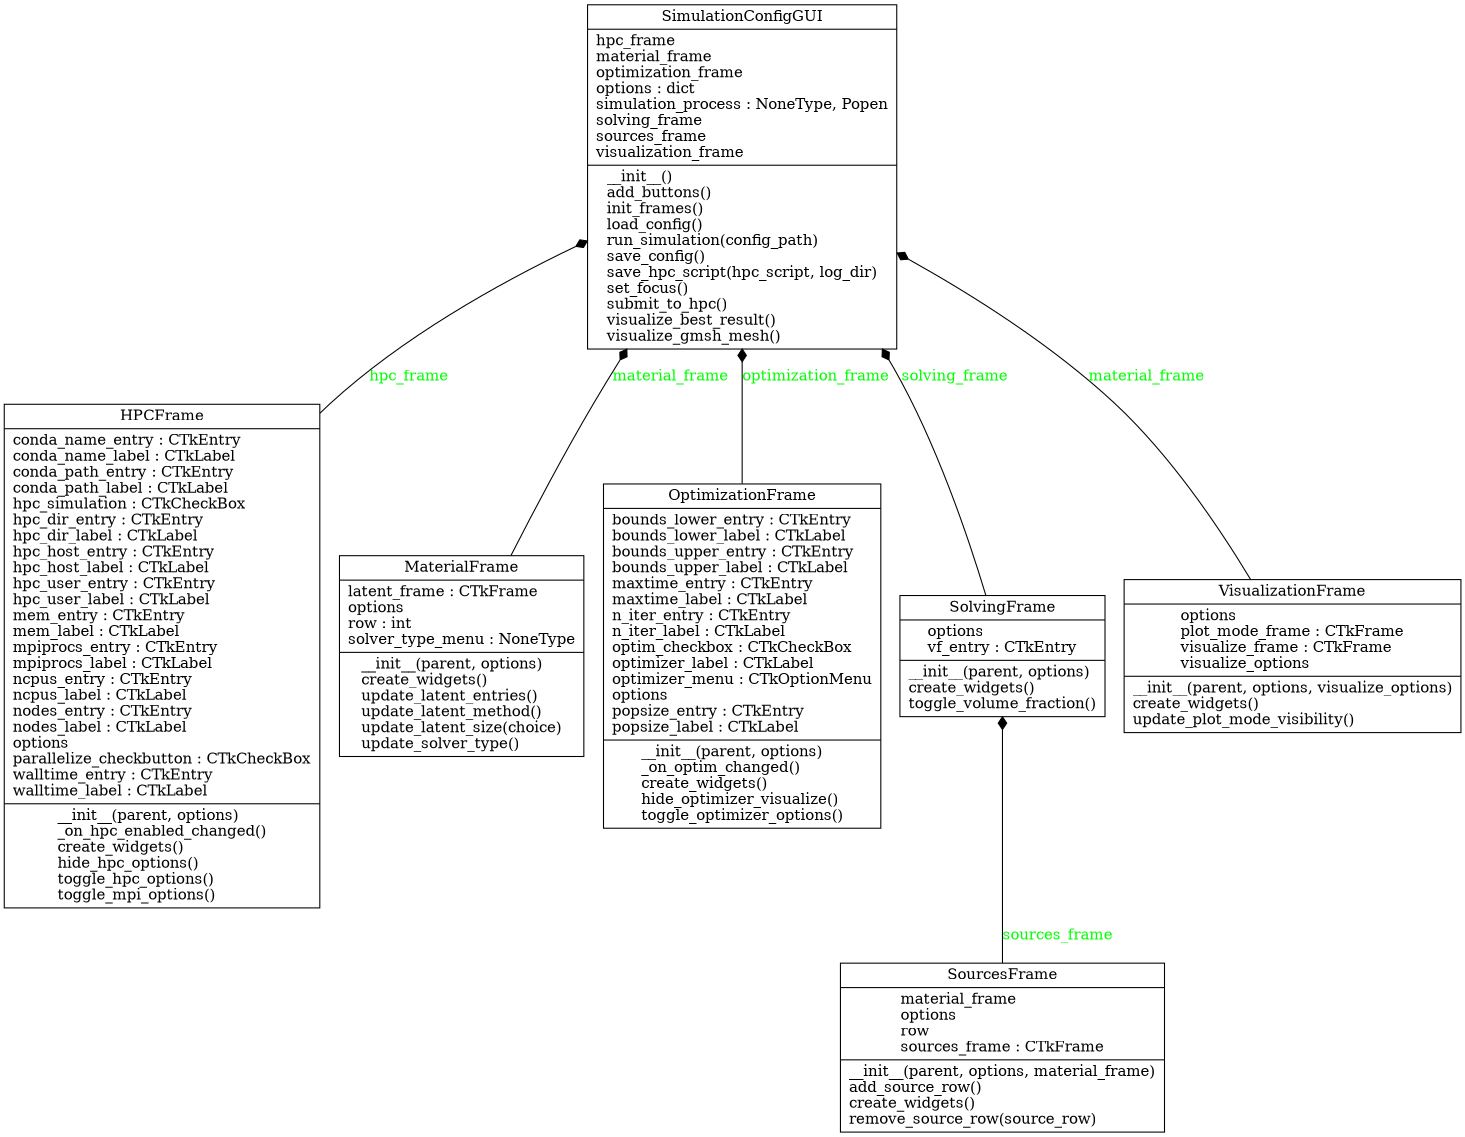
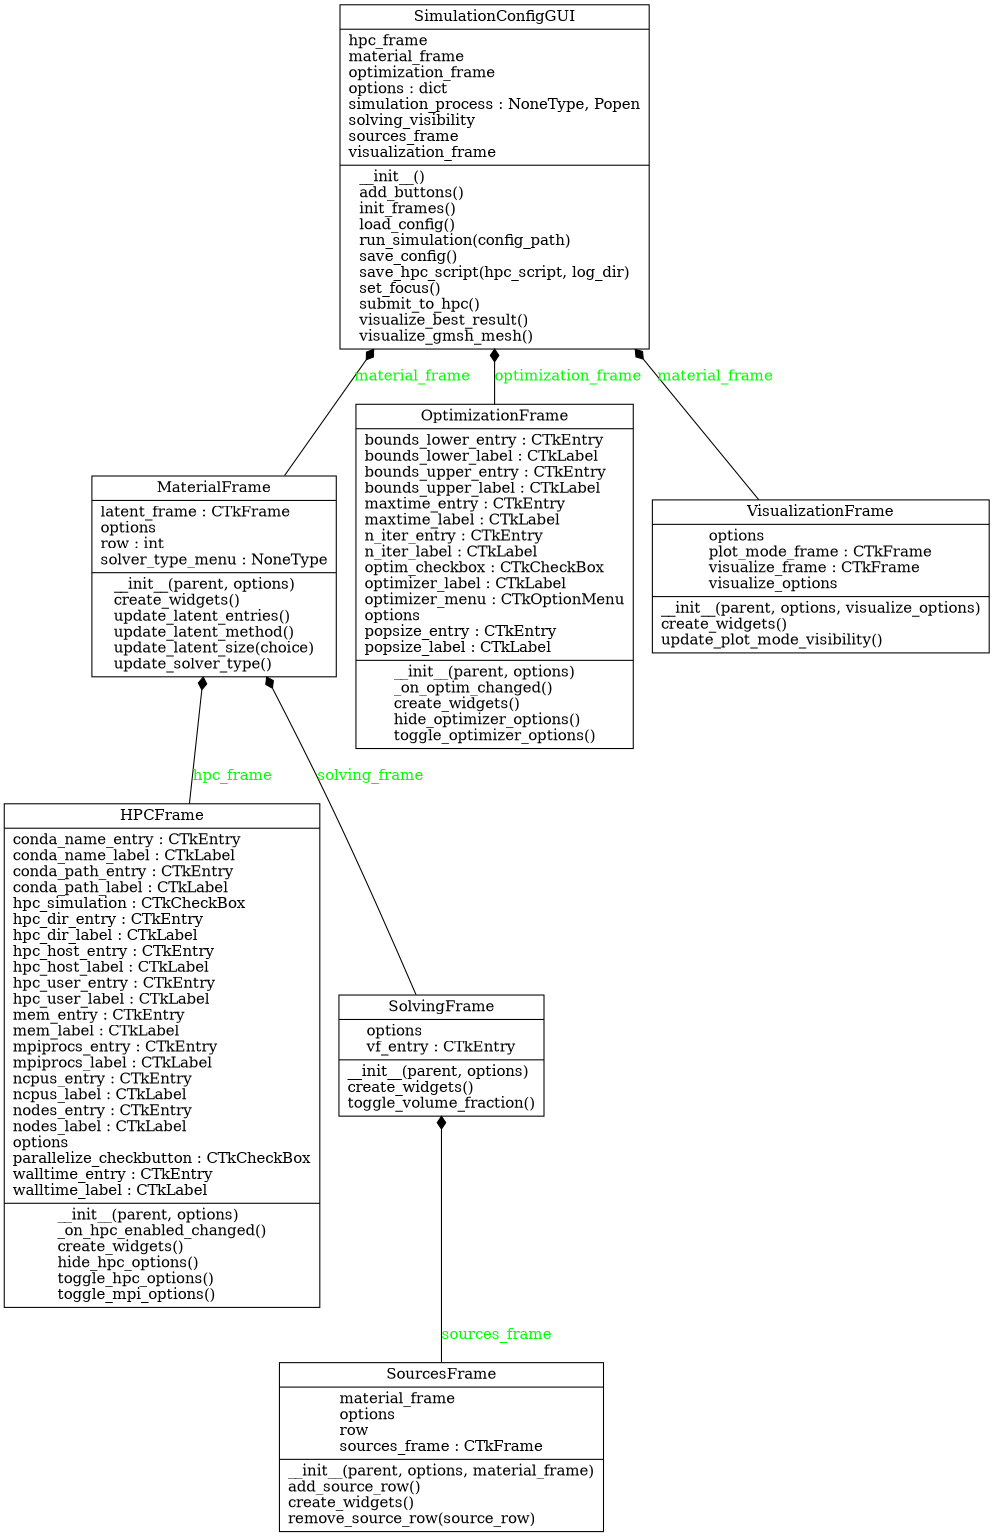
node "SimulationConfigGUI": text "solving_frame" -> "solving_visibility"
edge "HPCFrame" -> "SimulationConfigGUI": now "HPCFrame" -> "MaterialFrame"
edge "SolvingFrame" -> "SimulationConfigGUI": now "SolvingFrame" -> "MaterialFrame"
node "OptimizationFrame": text "hide_optimizer_visualize()" -> "hide_optimizer_options()"
